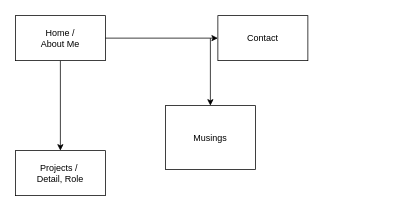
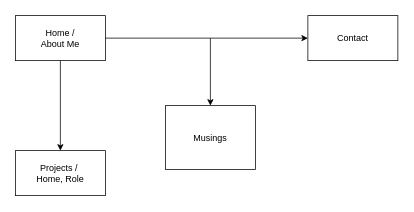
node "Contact": moved (263, 38) -> (353, 38)
node "Projects / Detail, Role": label "Projects / Detail, Role" -> "Projects / Home, Role"
